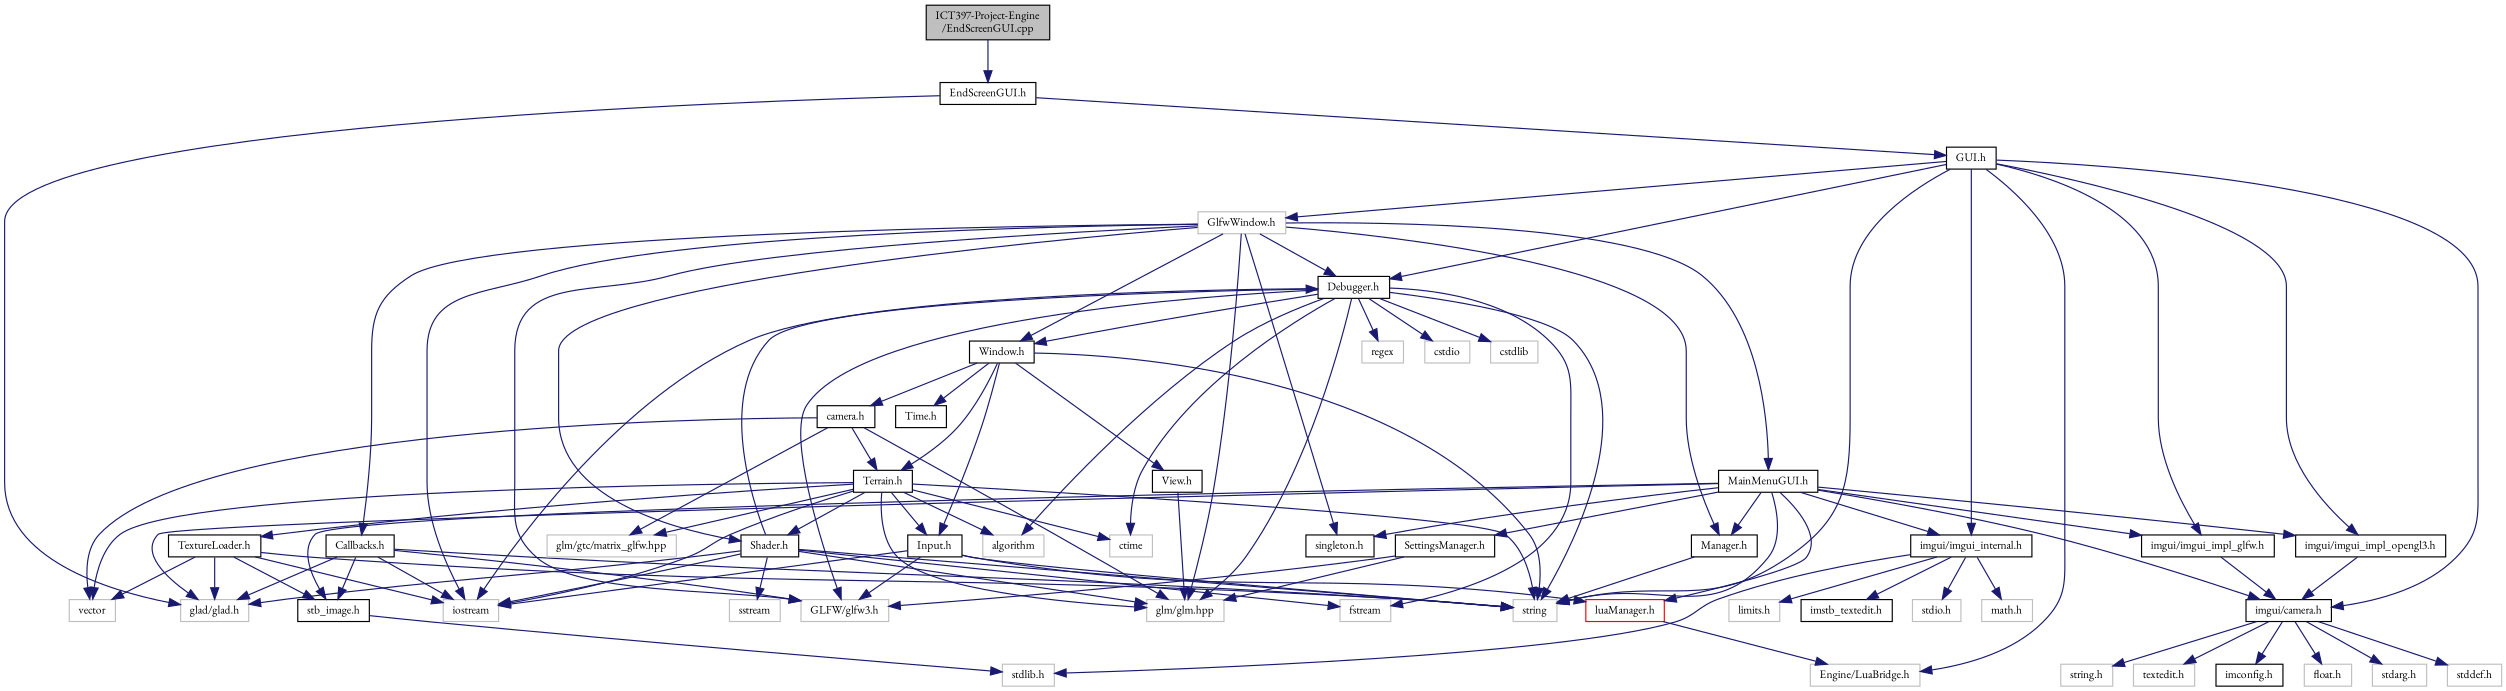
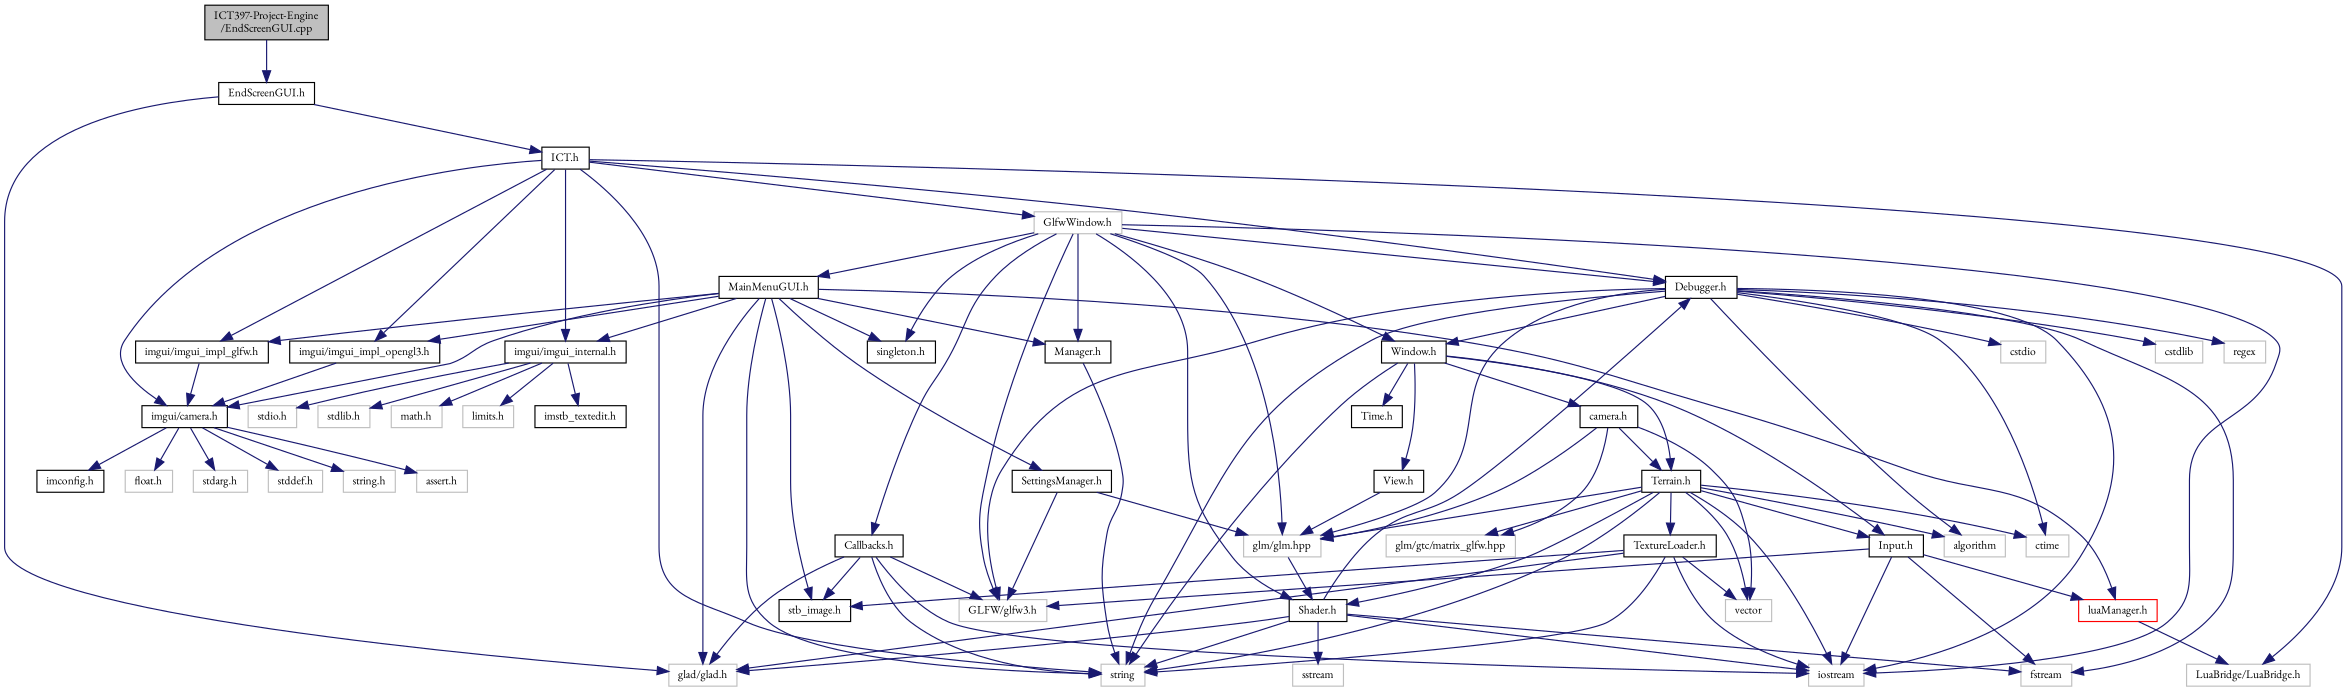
node "GUI.h": label "GUI.h" -> "ICT.h"
edge "Shader.h" -> "glm/glm.hpp": reversed
edge "Input.h" -> "string": now "Input.h" -> "fstream"
edge "stb_image.h" -> "stdlib.h": removed
node "Engine/LuaBridge.h": label "Engine/LuaBridge.h" -> "LuaBridge/LuaBridge.h"
node "textedit.h": label "textedit.h" -> "assert.h"
